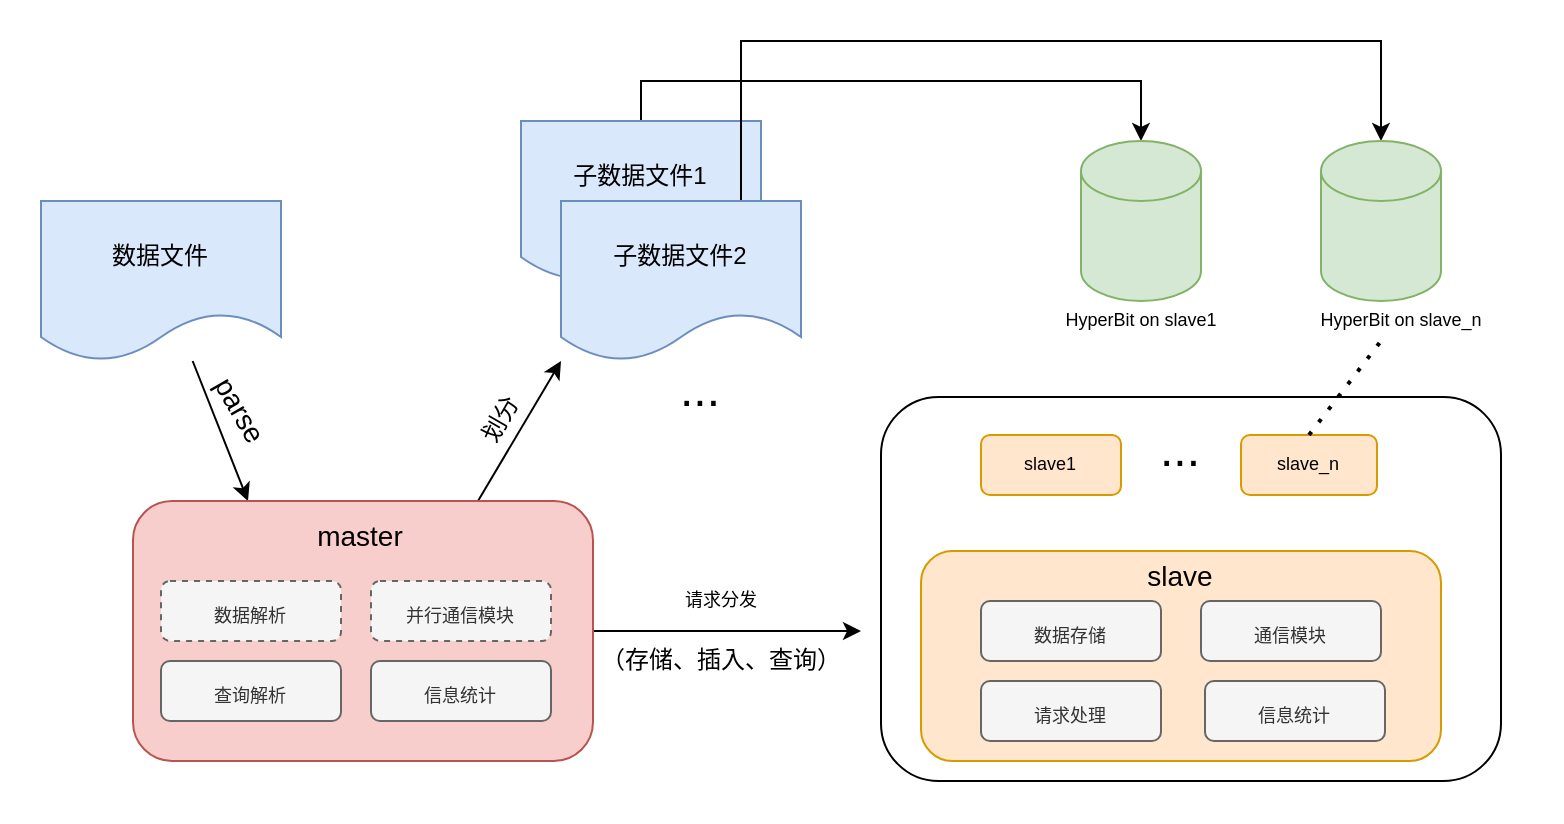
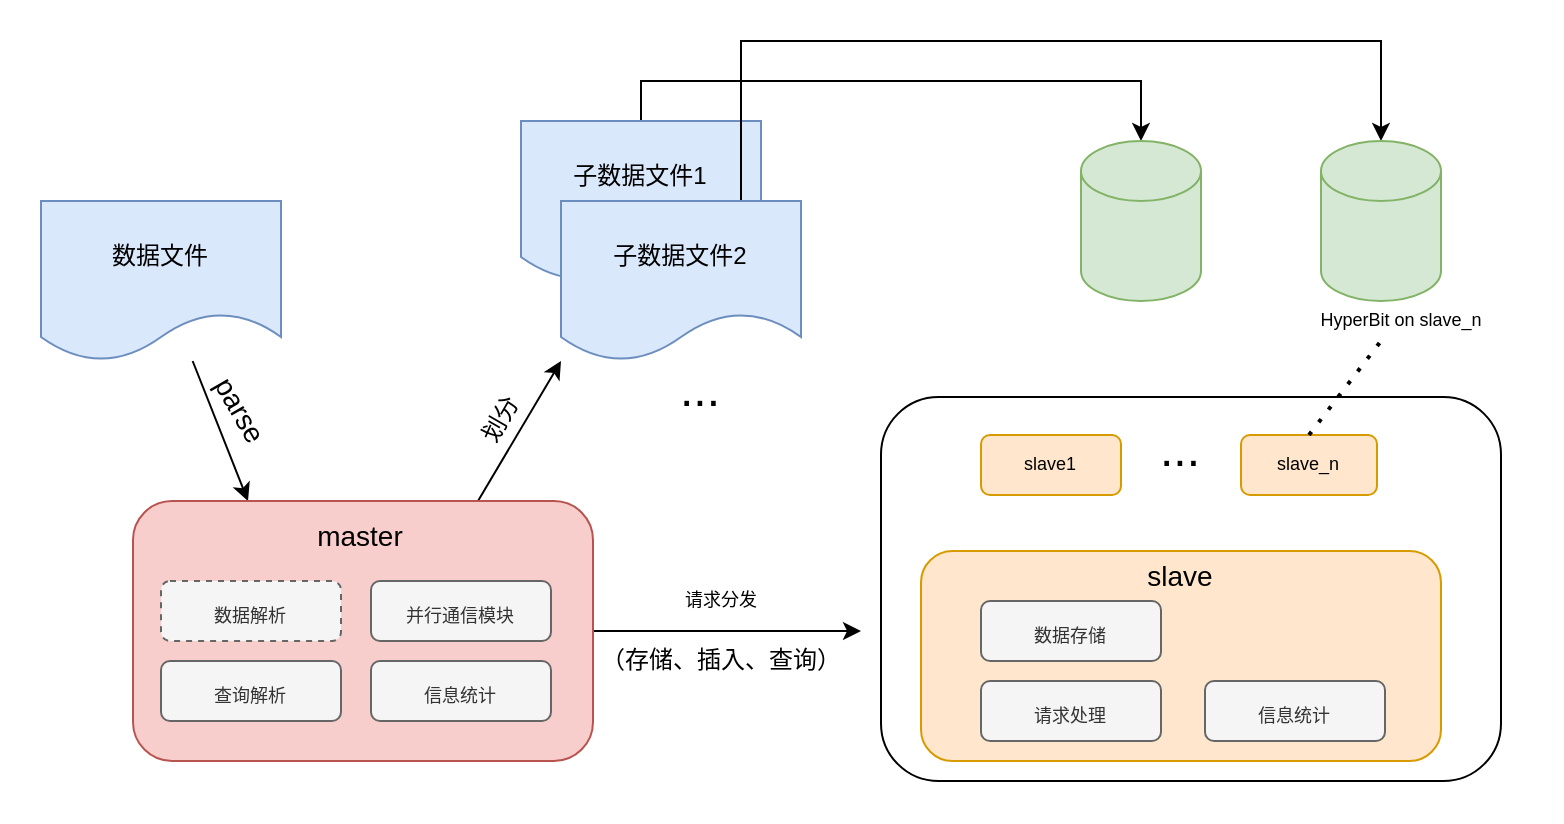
node "HyperBit on slave1": removed
node "并行通信模块": style dashed -> solid
node "通信模块": removed
